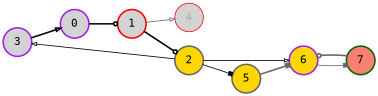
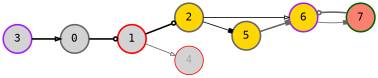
node "0": color purple -> gray40
edge "2" -> "3": removed
